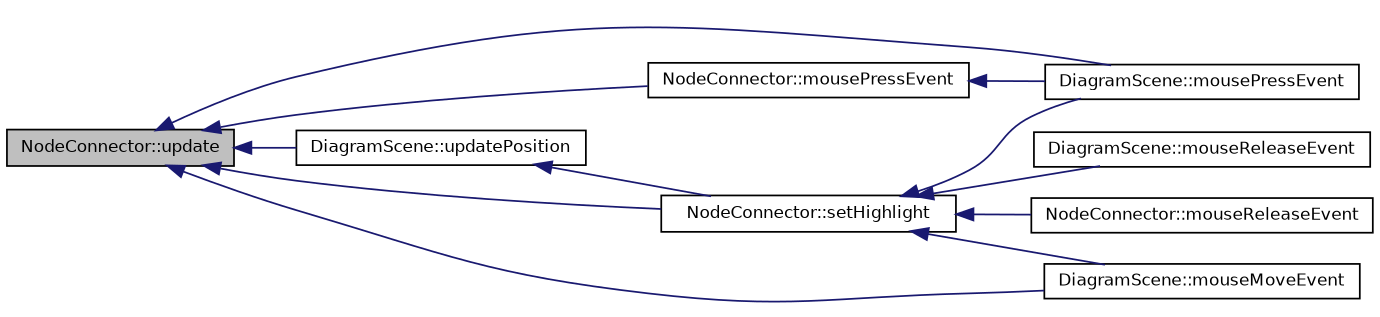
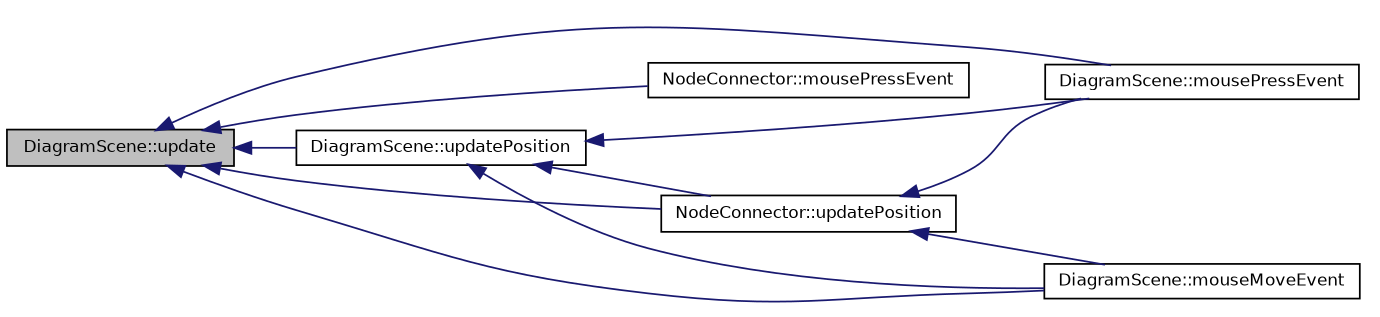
edge "DiagramScene::mousePressEvent" -> "NodeConnector::mousePressEvent": now "DiagramScene::mousePressEvent" -> "DiagramScene::updatePosition"
node "NodeConnector::update": label "NodeConnector::update" -> "DiagramScene::update"
node "DiagramScene::mouseReleaseEvent": removed
node "NodeConnector::setHighlight": label "NodeConnector::setHighlight" -> "NodeConnector::updatePosition"
node "NodeConnector::mouseReleaseEvent": removed
edge "DiagramScene::mouseMoveEvent" -> "DiagramScene::updatePosition": added
